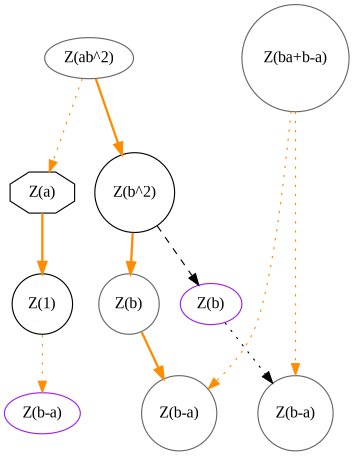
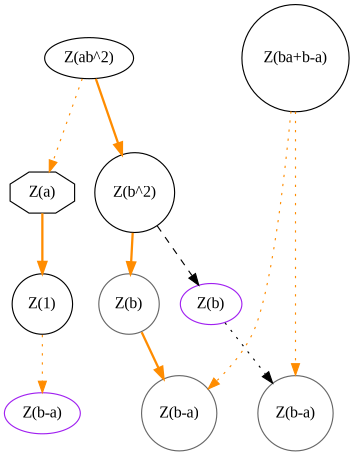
node "Z(ab^2)": color gray40 -> black
node "Z(ba+b-a)": color gray40 -> black
